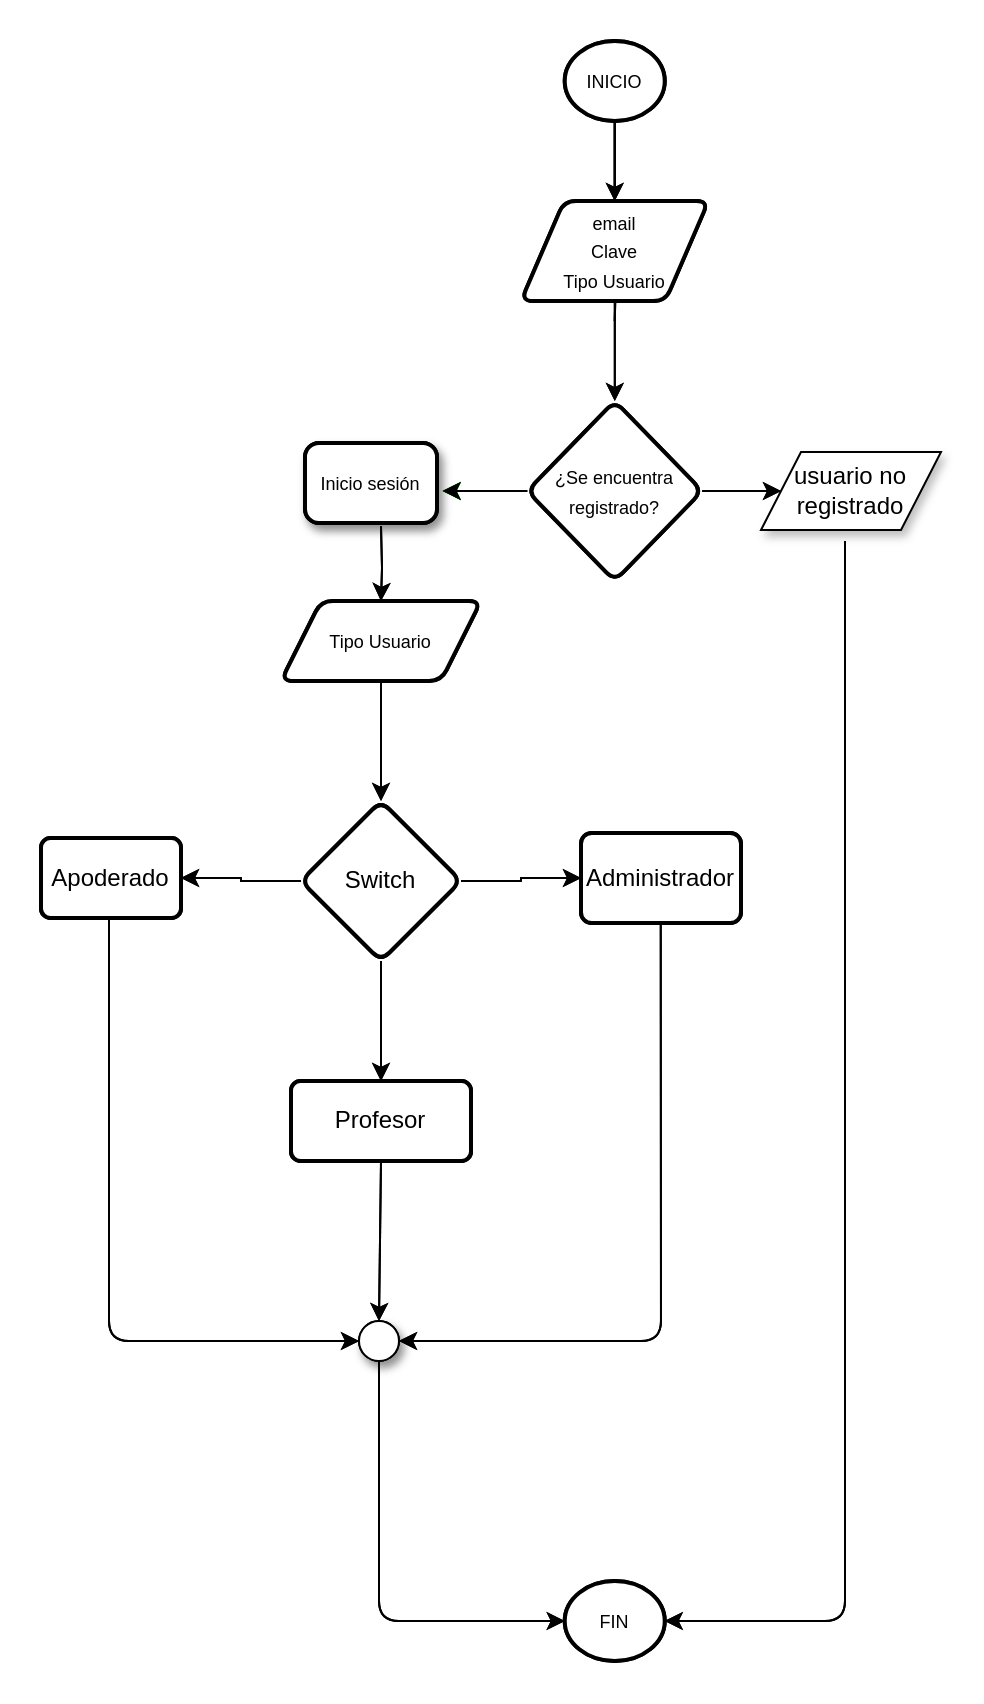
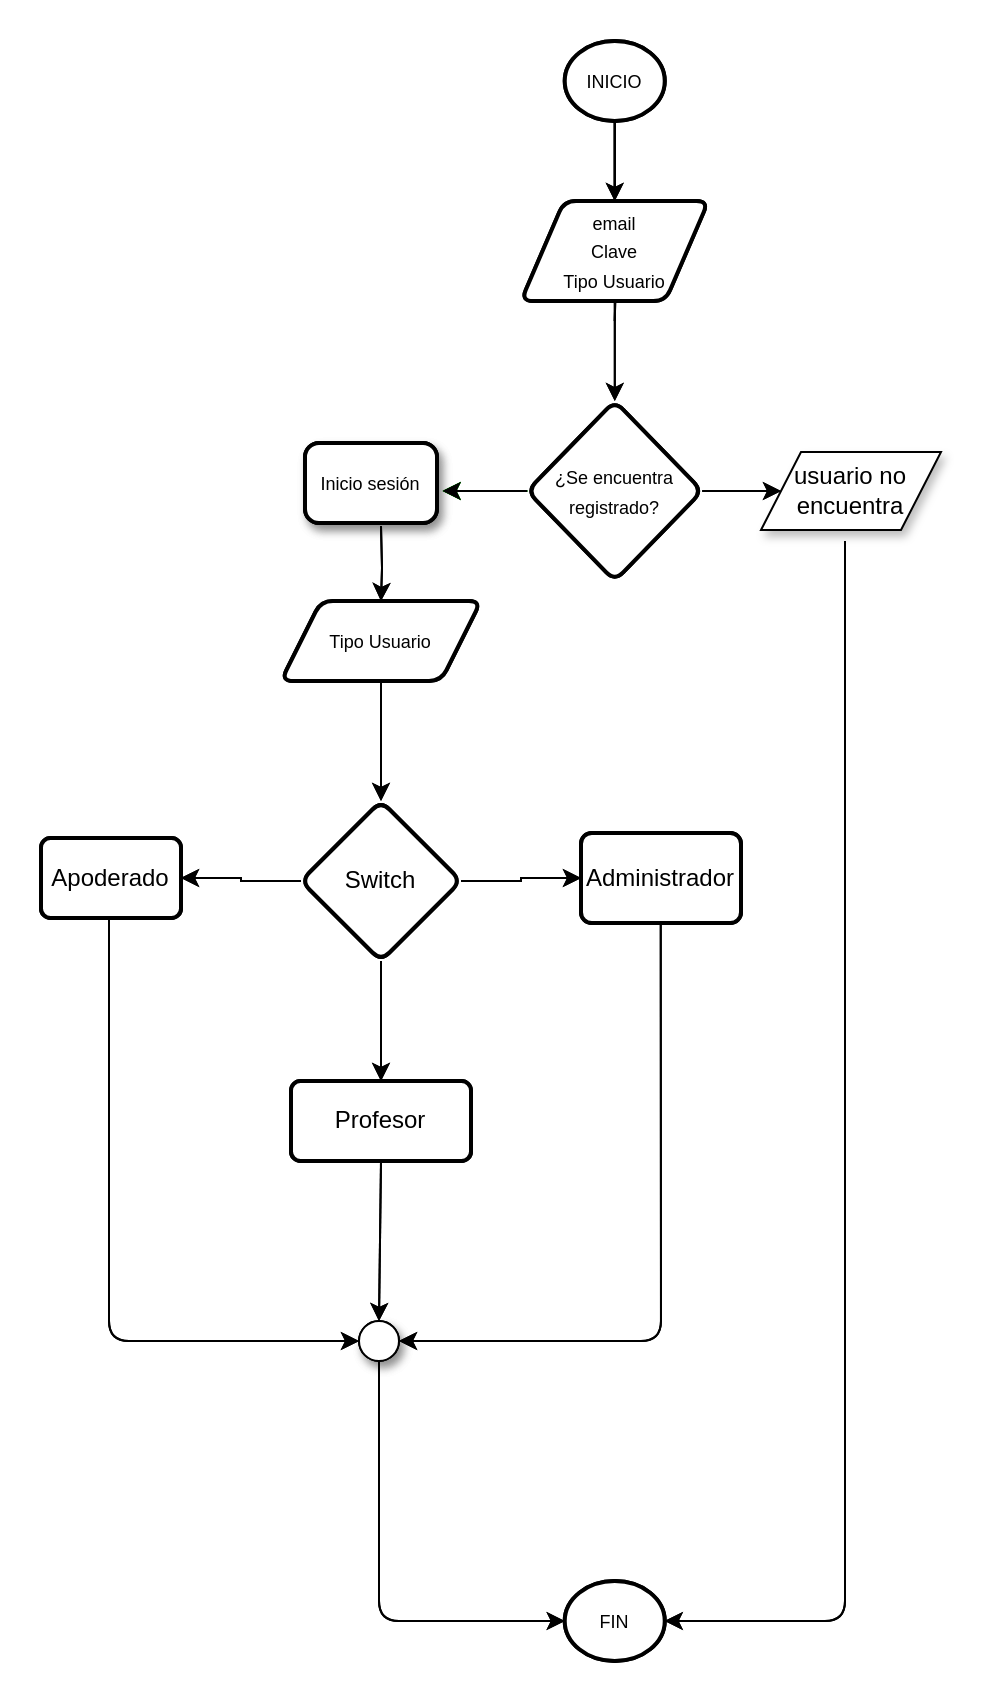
node "usuario no registrado": label "usuario no registrado" -> "usuario no encuentra"
